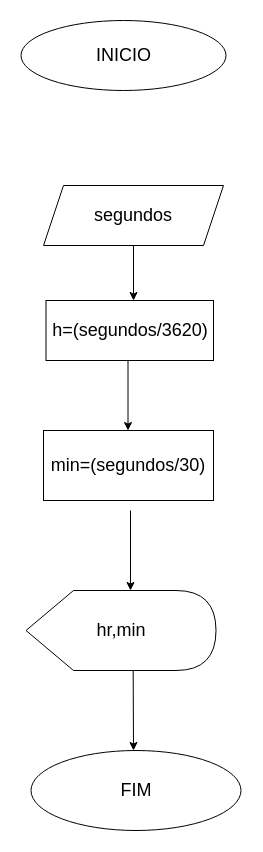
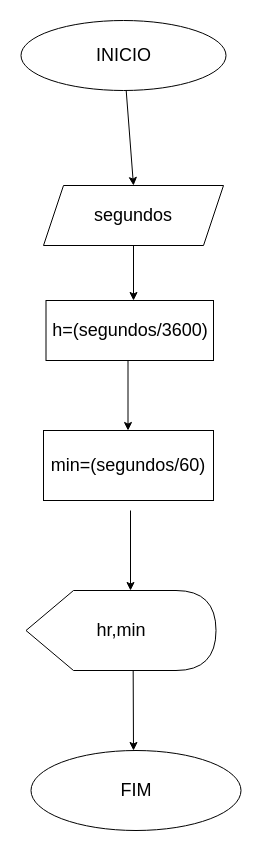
edge "INICIO" -> "segundos": added
node "h=(segundos/3620)": label "h=(segundos/3620)" -> "h=(segundos/3600)"
node "min=(segundos/30)": label "min=(segundos/30)" -> "min=(segundos/60)"
